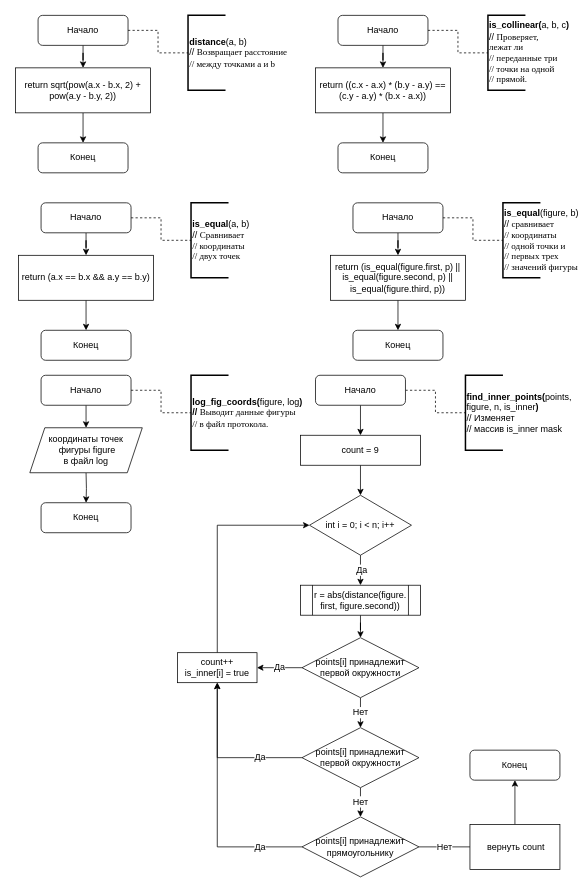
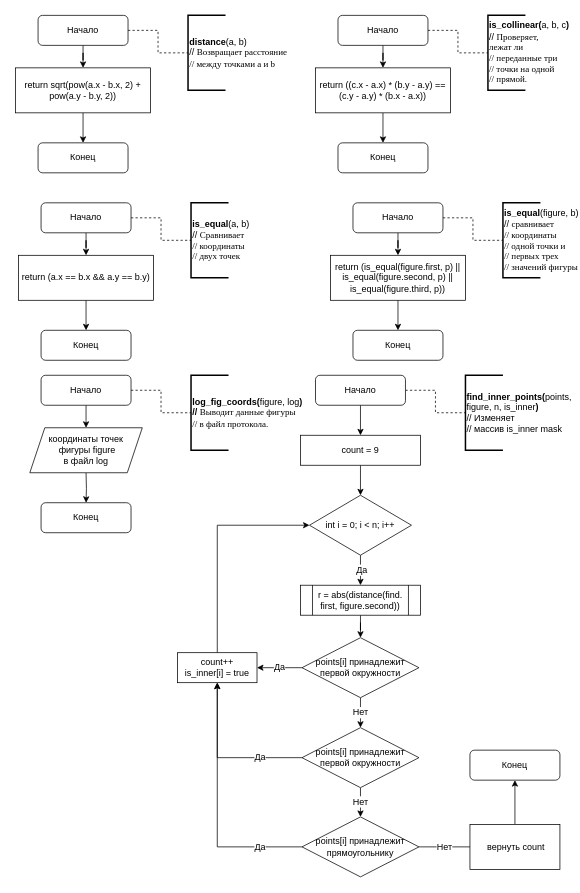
node "r = abs(distance(figure. first, figure.second))": label "r = abs(distance(figure. first, figure.second))" -> "r = abs(distance(find. first, figure.second))"
